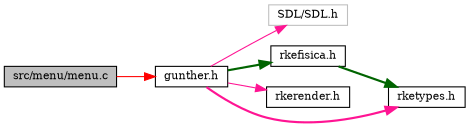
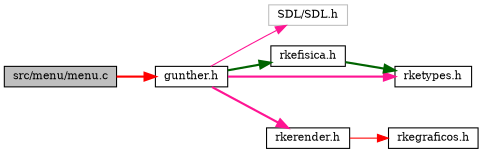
edge "src/menu/menu.c" -> "gunther.h": style solid -> bold
edge "gunther.h" -> "rkerender.h": style solid -> bold
node "rkegraficos.h": added
